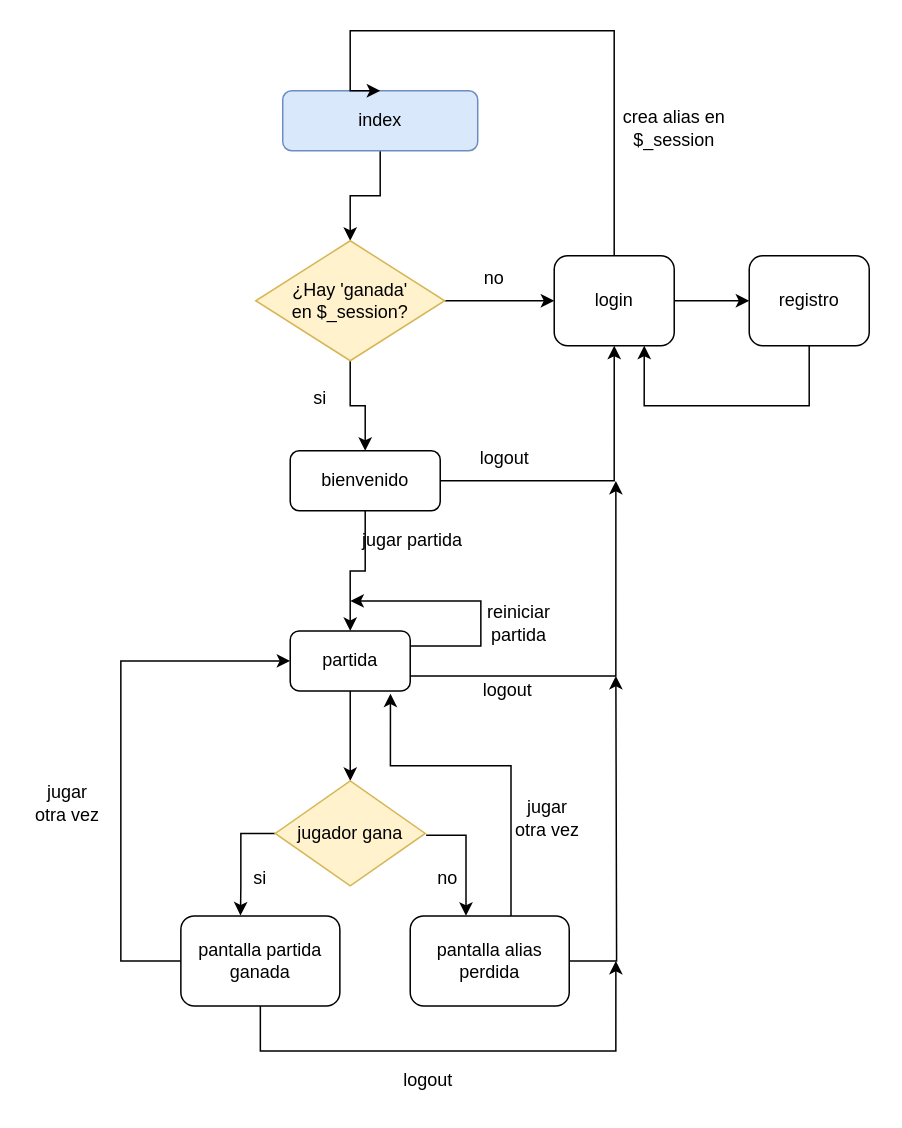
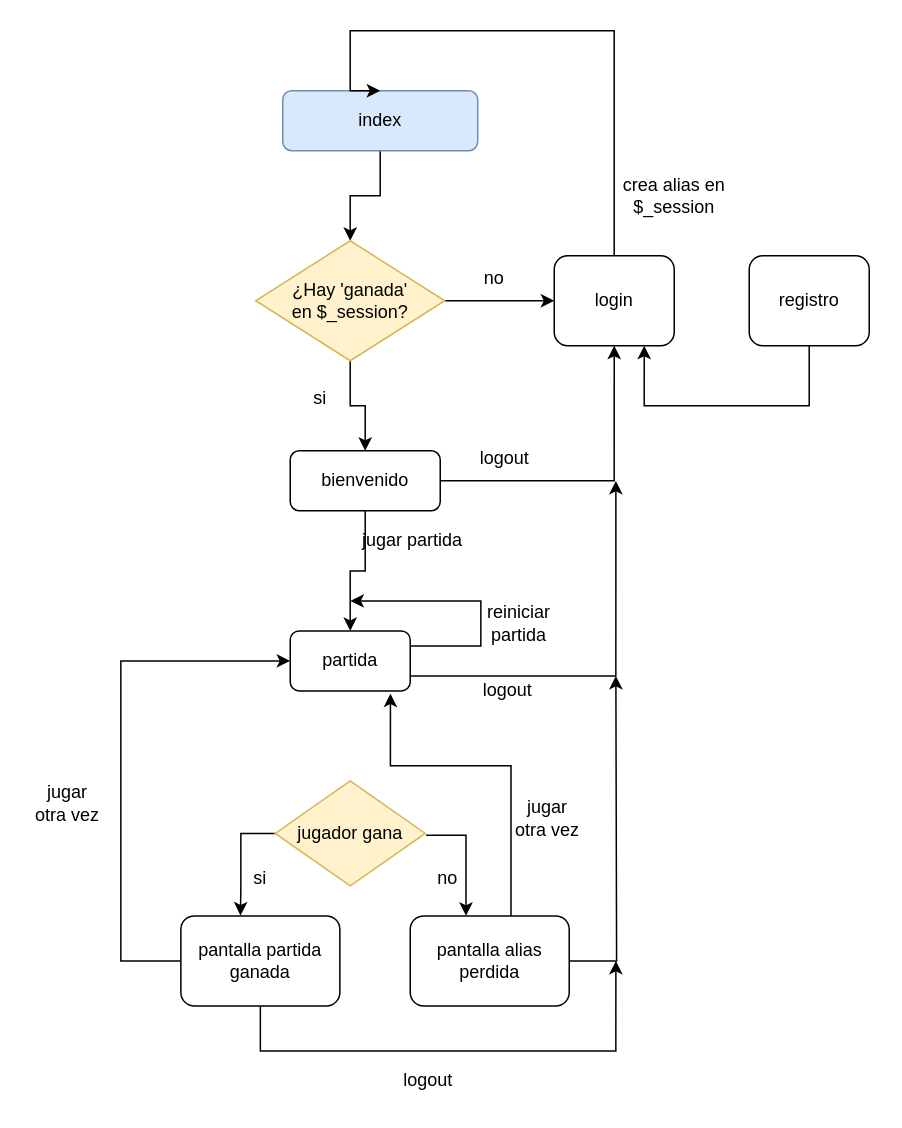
node "crea alias en $_session": moved (674, 128) -> (674, 196)
edge "login" -> "registro": removed
edge "partida" -> "jugador gana": removed
